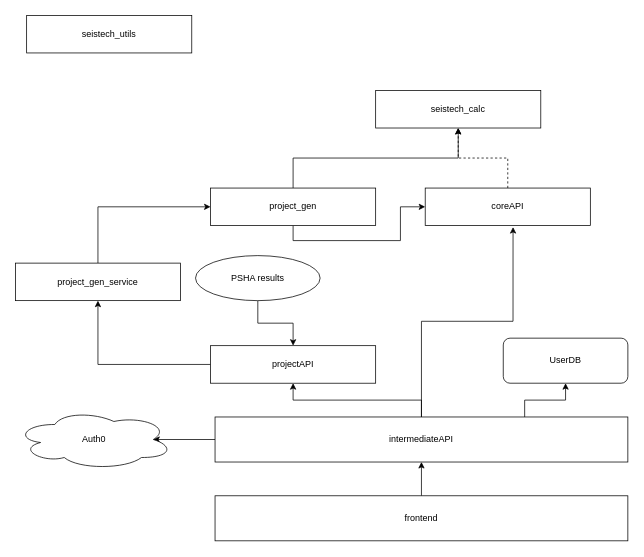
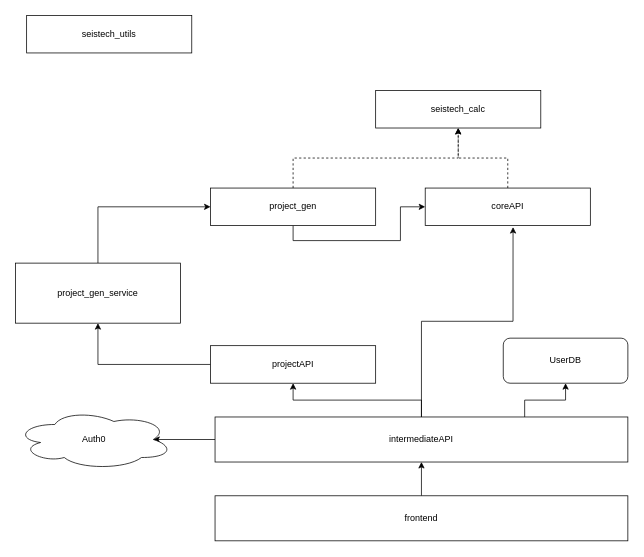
edge "project_gen" -> "seistech_calc": style solid -> dashed
node "PSHA results": removed
node "project_gen_service": size 165x38 -> 165x60
edge "PSHA results" -> "projectAPI": removed
